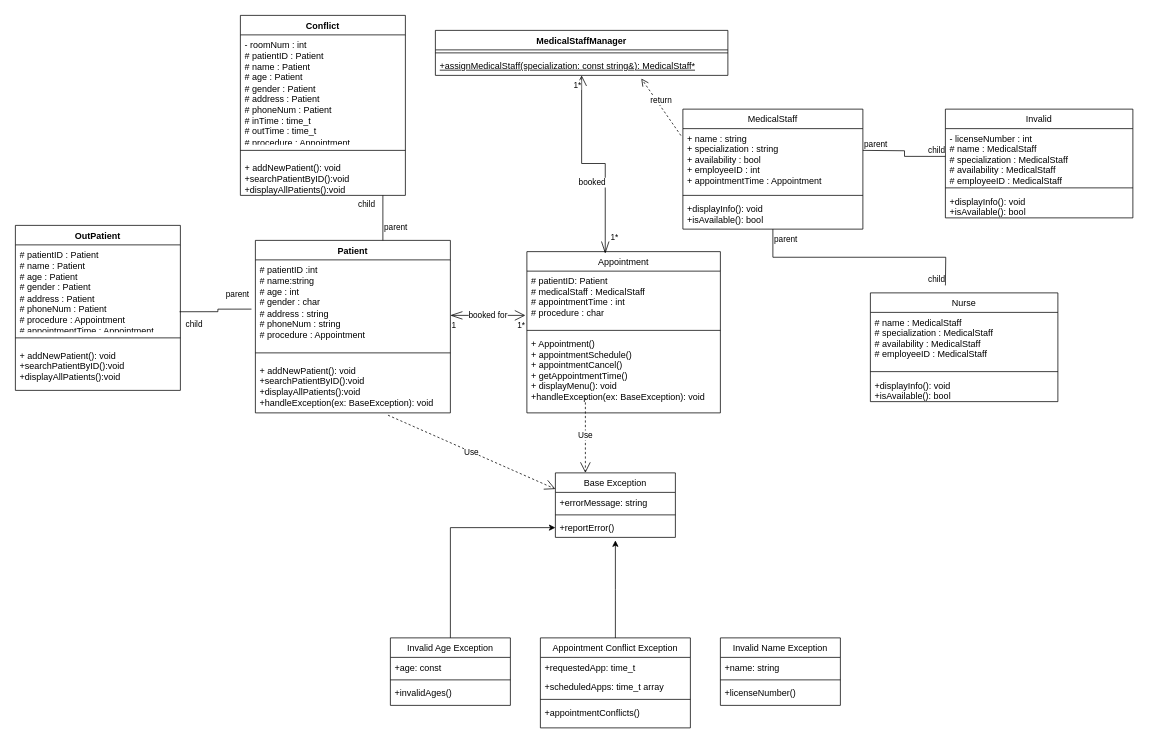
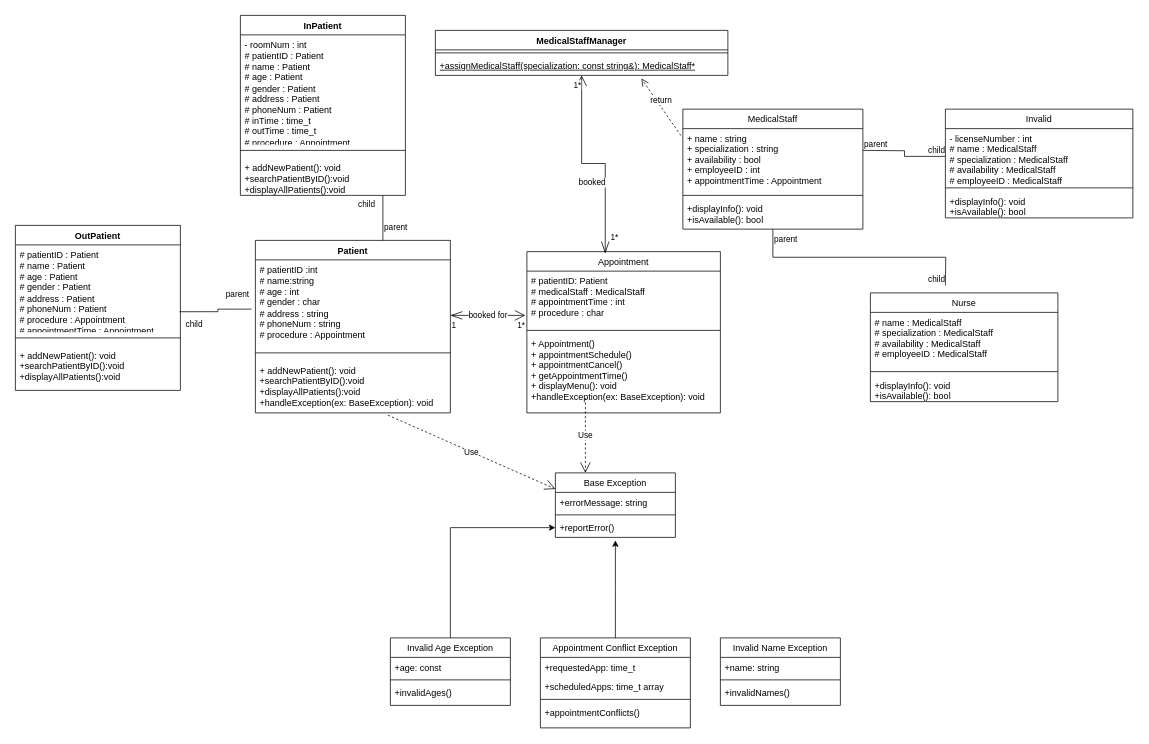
node "Conflict": label "Conflict" -> "InPatient"
node "+licenseNumber()": label "+licenseNumber()" -> "+invalidNames()"
